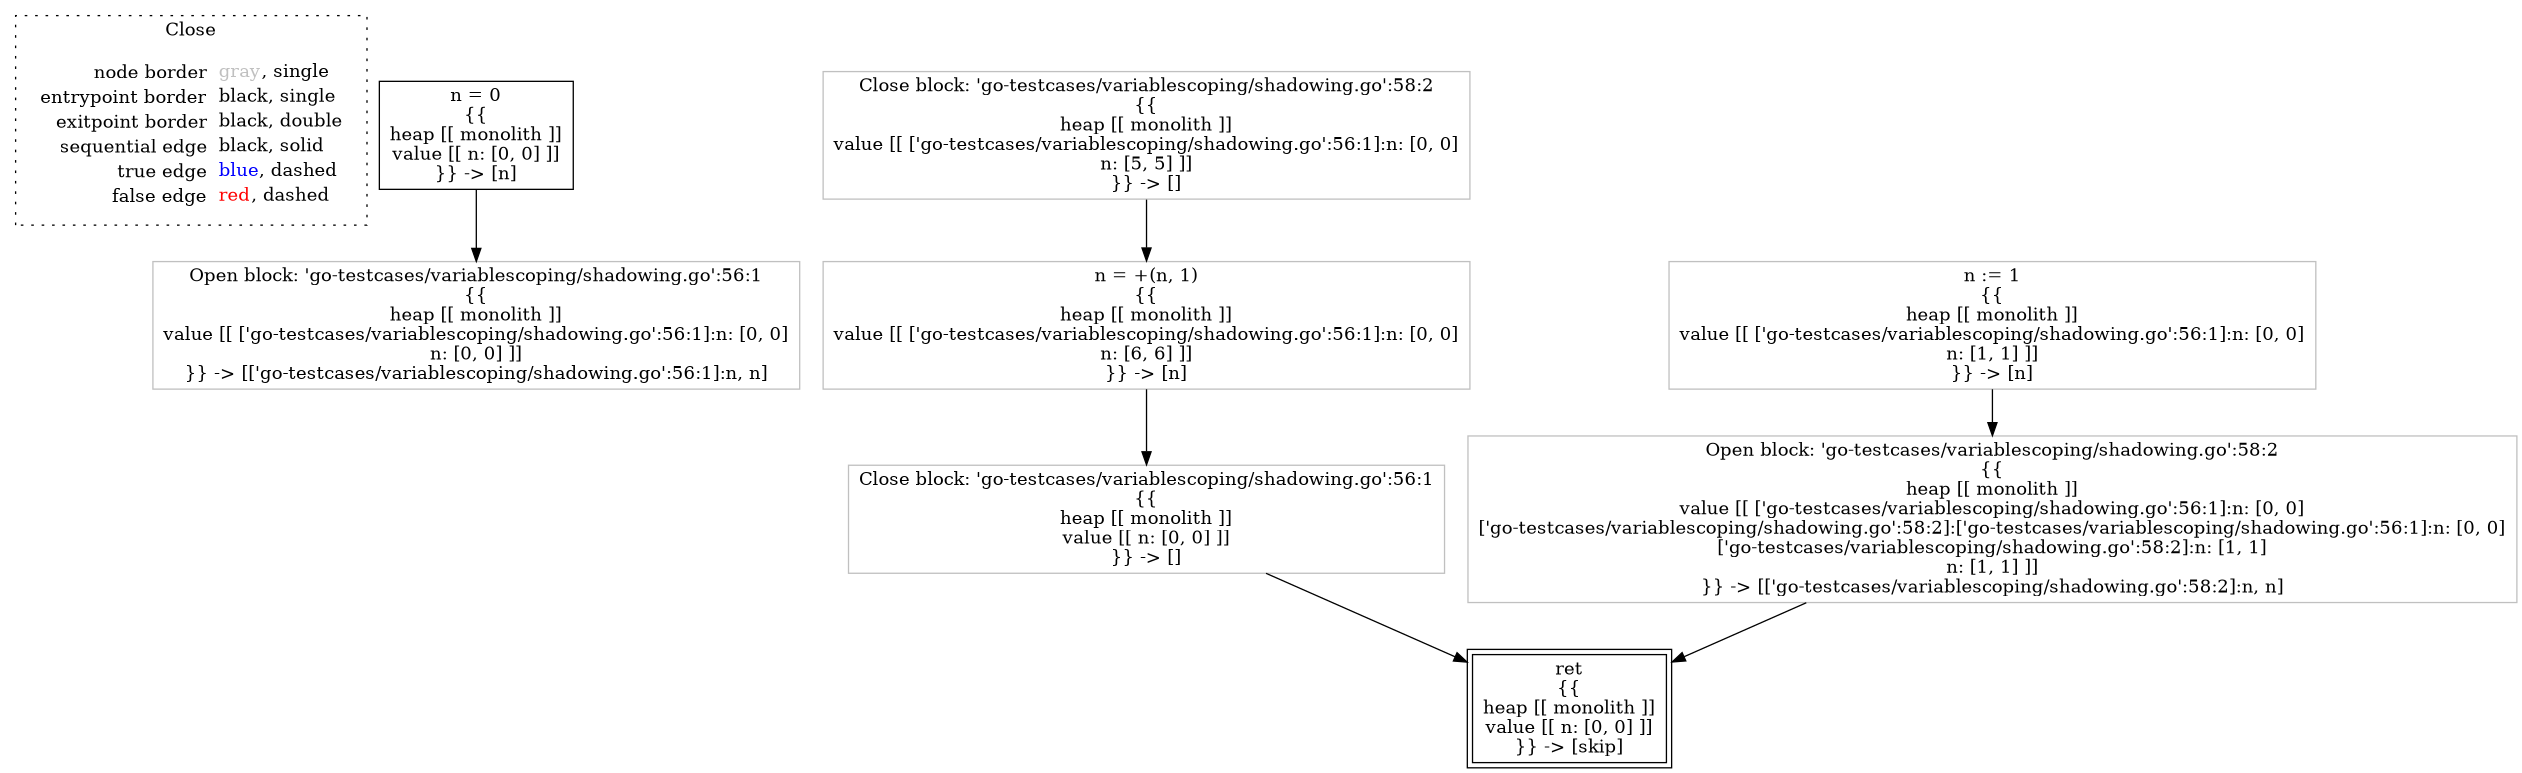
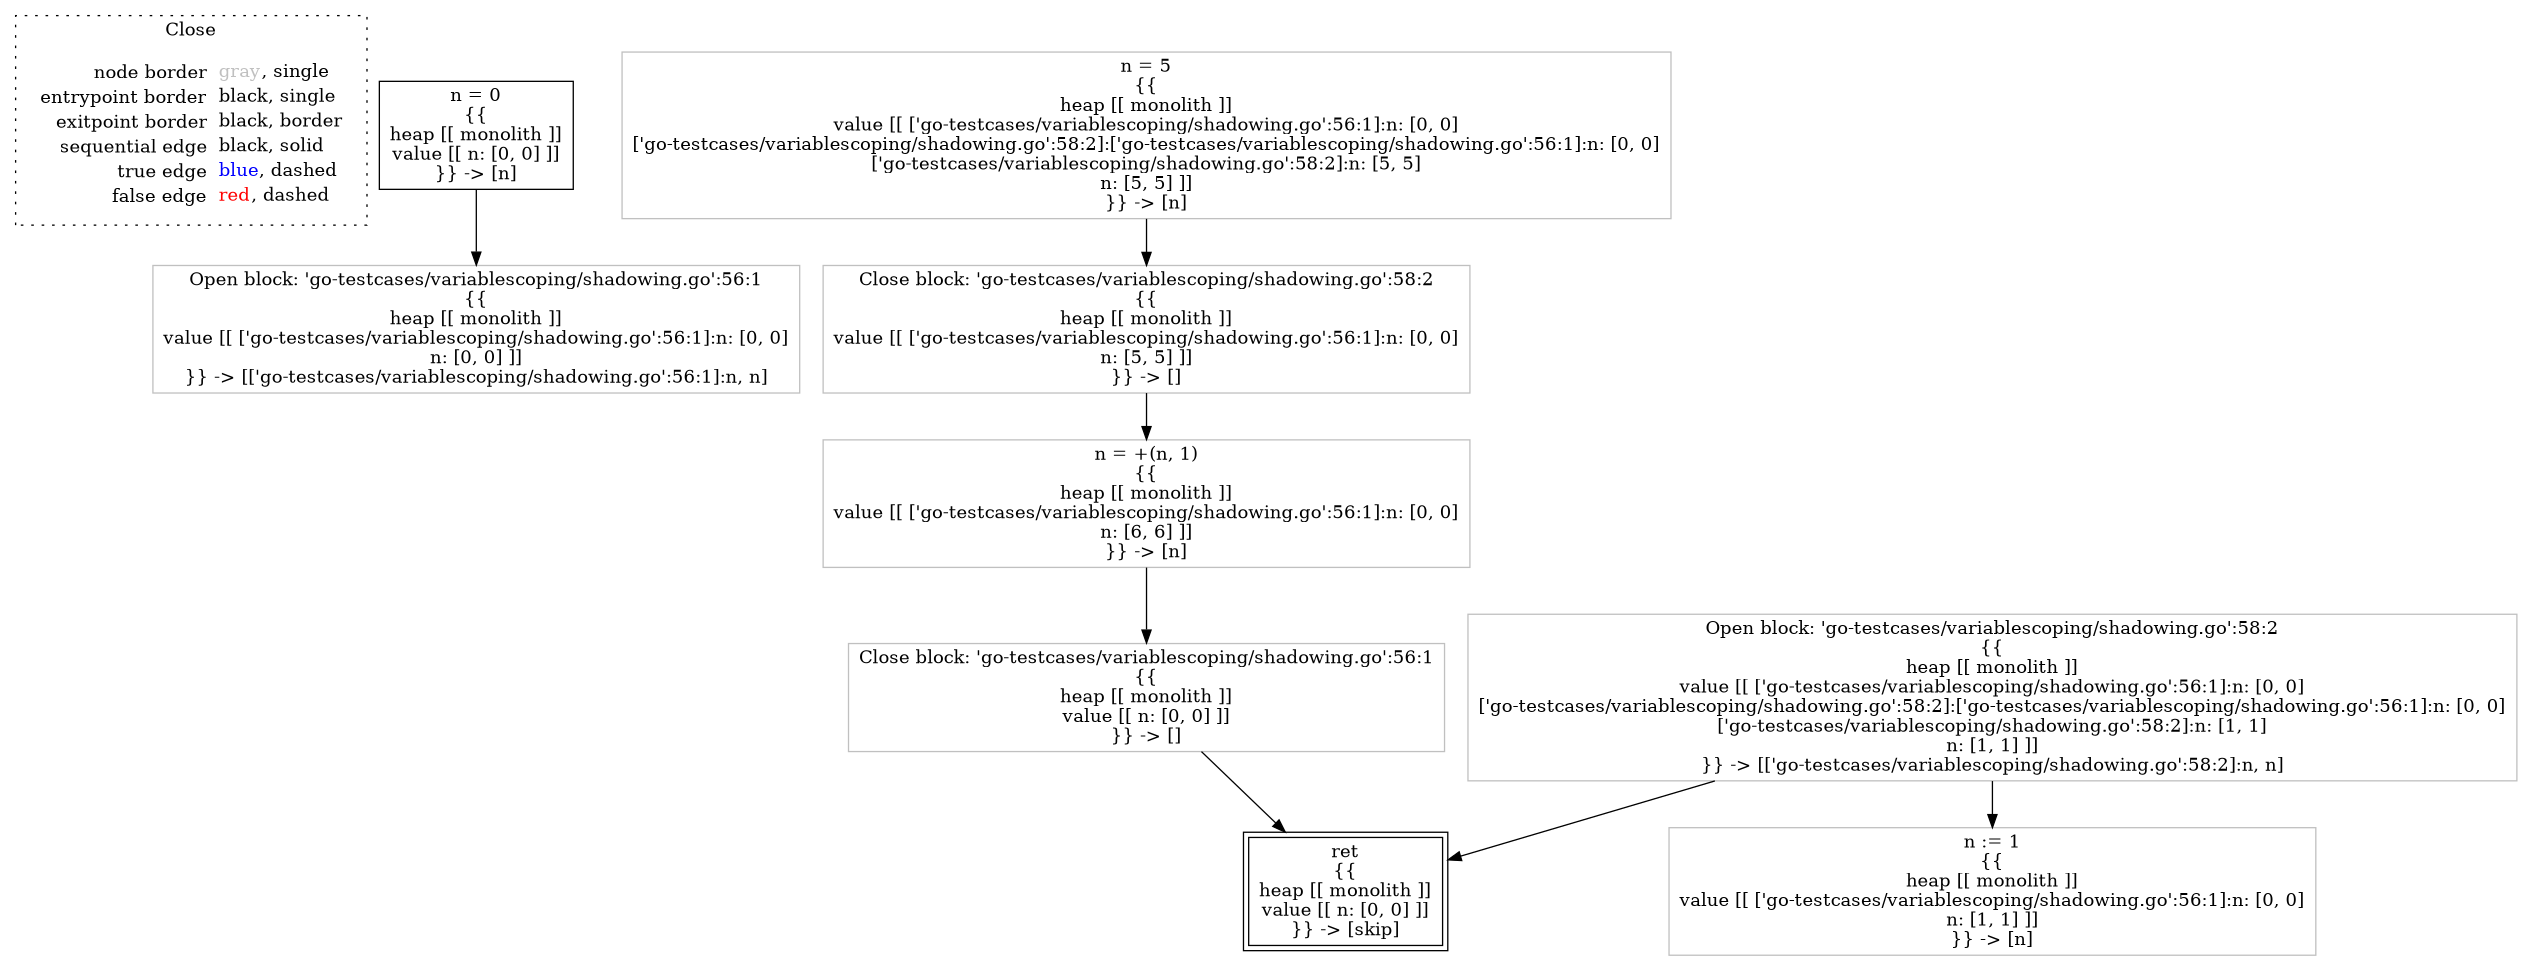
node "node border": text ", double" -> ", border"
node "n = 5": added
edge "n := 1" -> "Open block: 'go-testcases/variablescoping/shadowing.go':58:2": reversed
